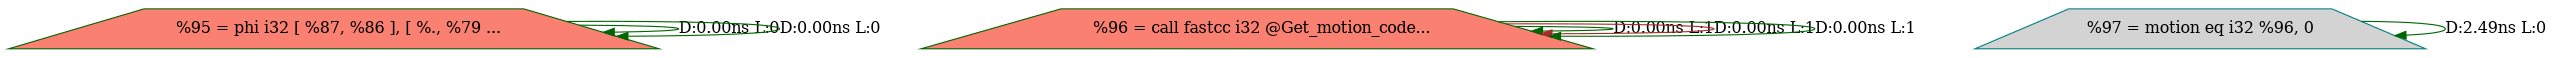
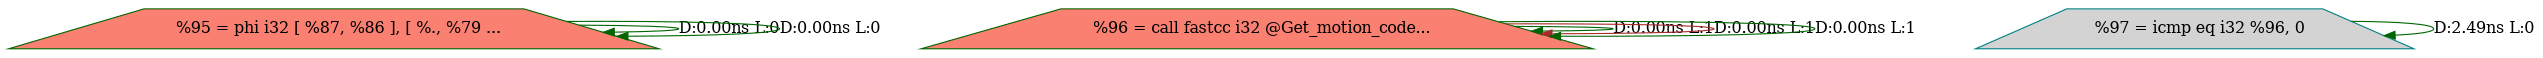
node "%97 = motion eq i32 %96, 0": label "%97 = motion eq i32 %96, 0" -> "%97 = icmp eq i32 %96, 0"
